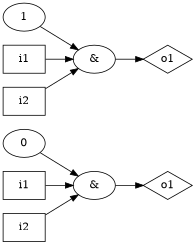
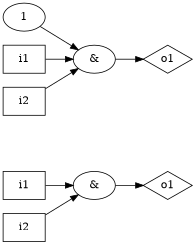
node "0": removed
